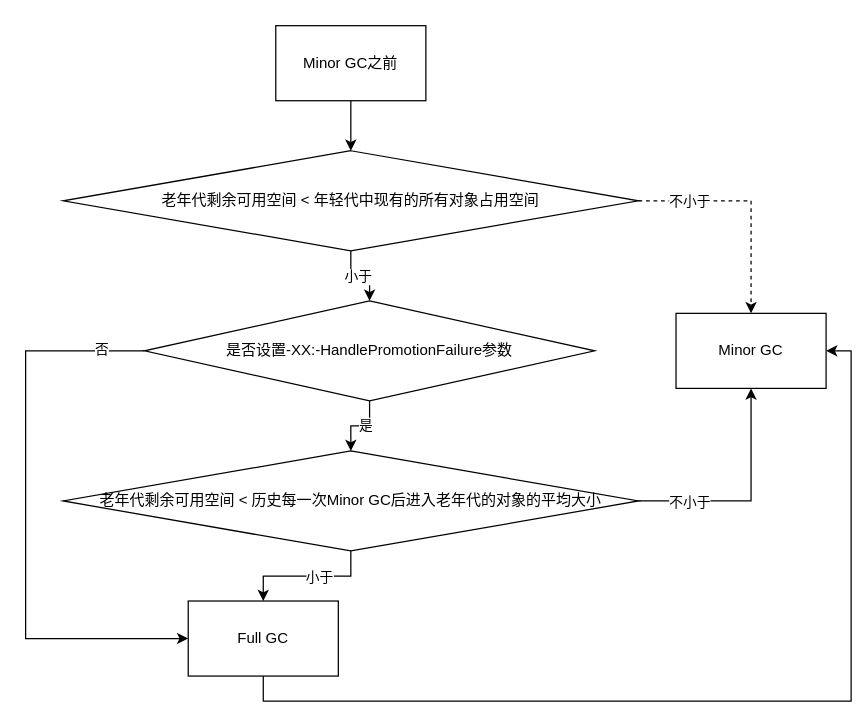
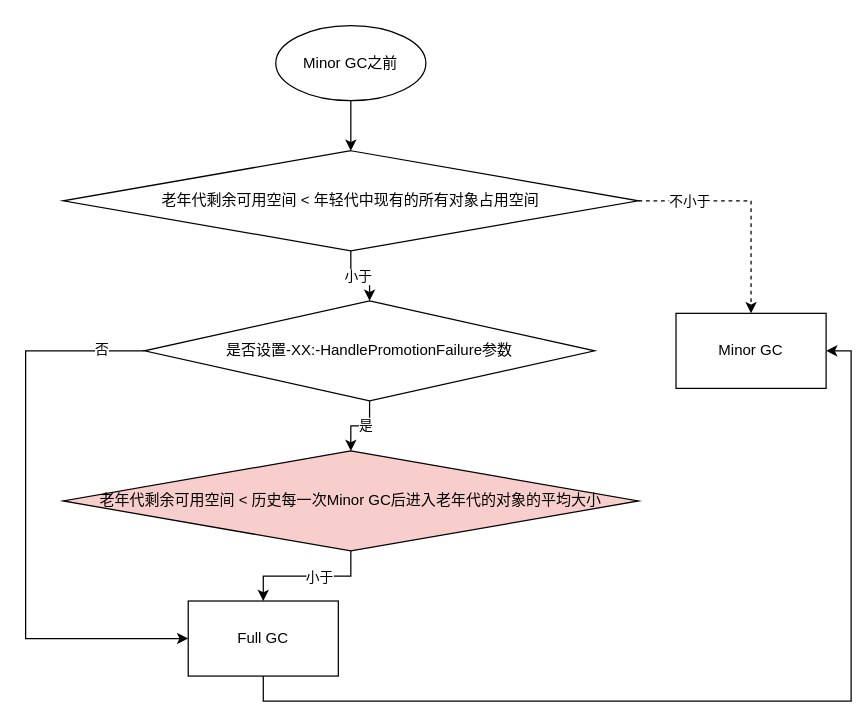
node "Minor GC之前": shape rectangle -> ellipse
node "老年代剩余可用空间 < 历史每一次Minor GC后进入老年代的对象的平均大小": fillcolor #ffffff -> #f8cecc
edge "老年代剩余可用空间 < 历史每一次Minor GC后进入老年代的对象的平均大小" -> "Minor GC": removed, label "不小于"
